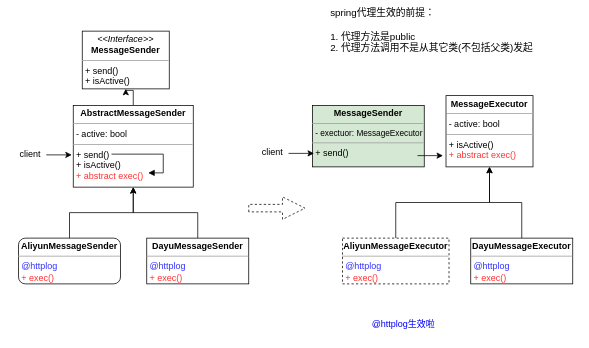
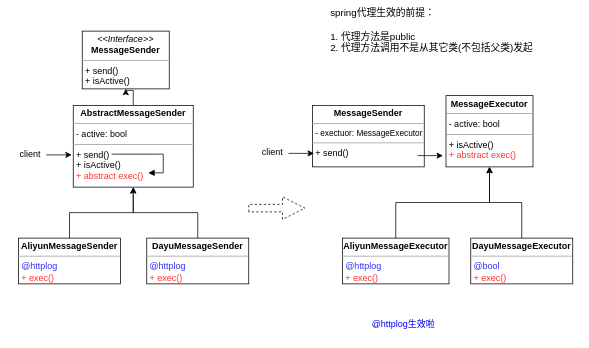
node "MessageSender - exectuor: MessageExecutor + send()": fillcolor #d5e8d4 -> #ffffff
node "DayuMessageExecutor @httplog + exec()": label "DayuMessageExecutor @httplog + exec()" -> "DayuMessageExecutor @bool + exec()"
node "AliyunMessageSender @httplog + exec()": shape rounded rectangle -> rectangle
node "AliyunMessageExecutor @httplog + exec()": style dashed -> solid
